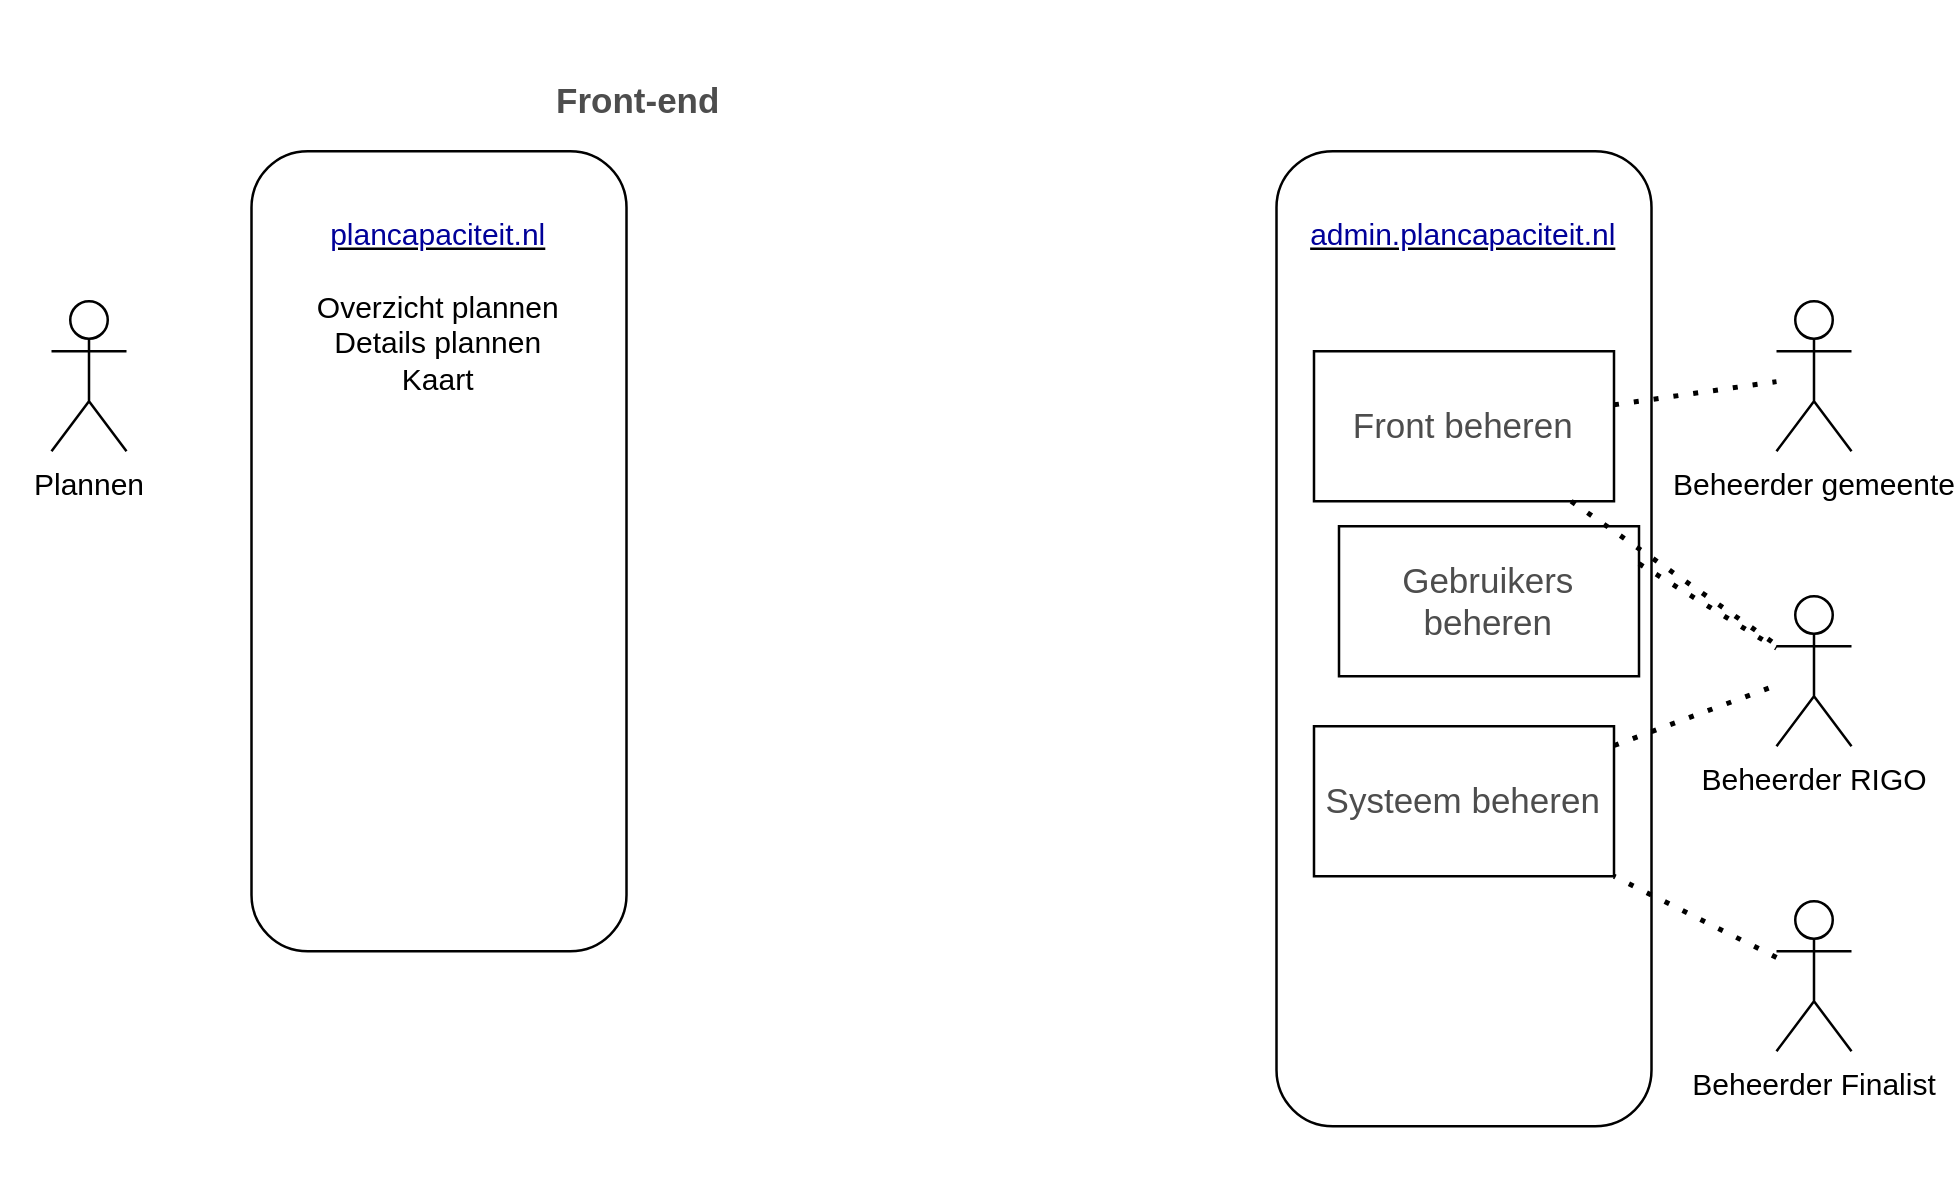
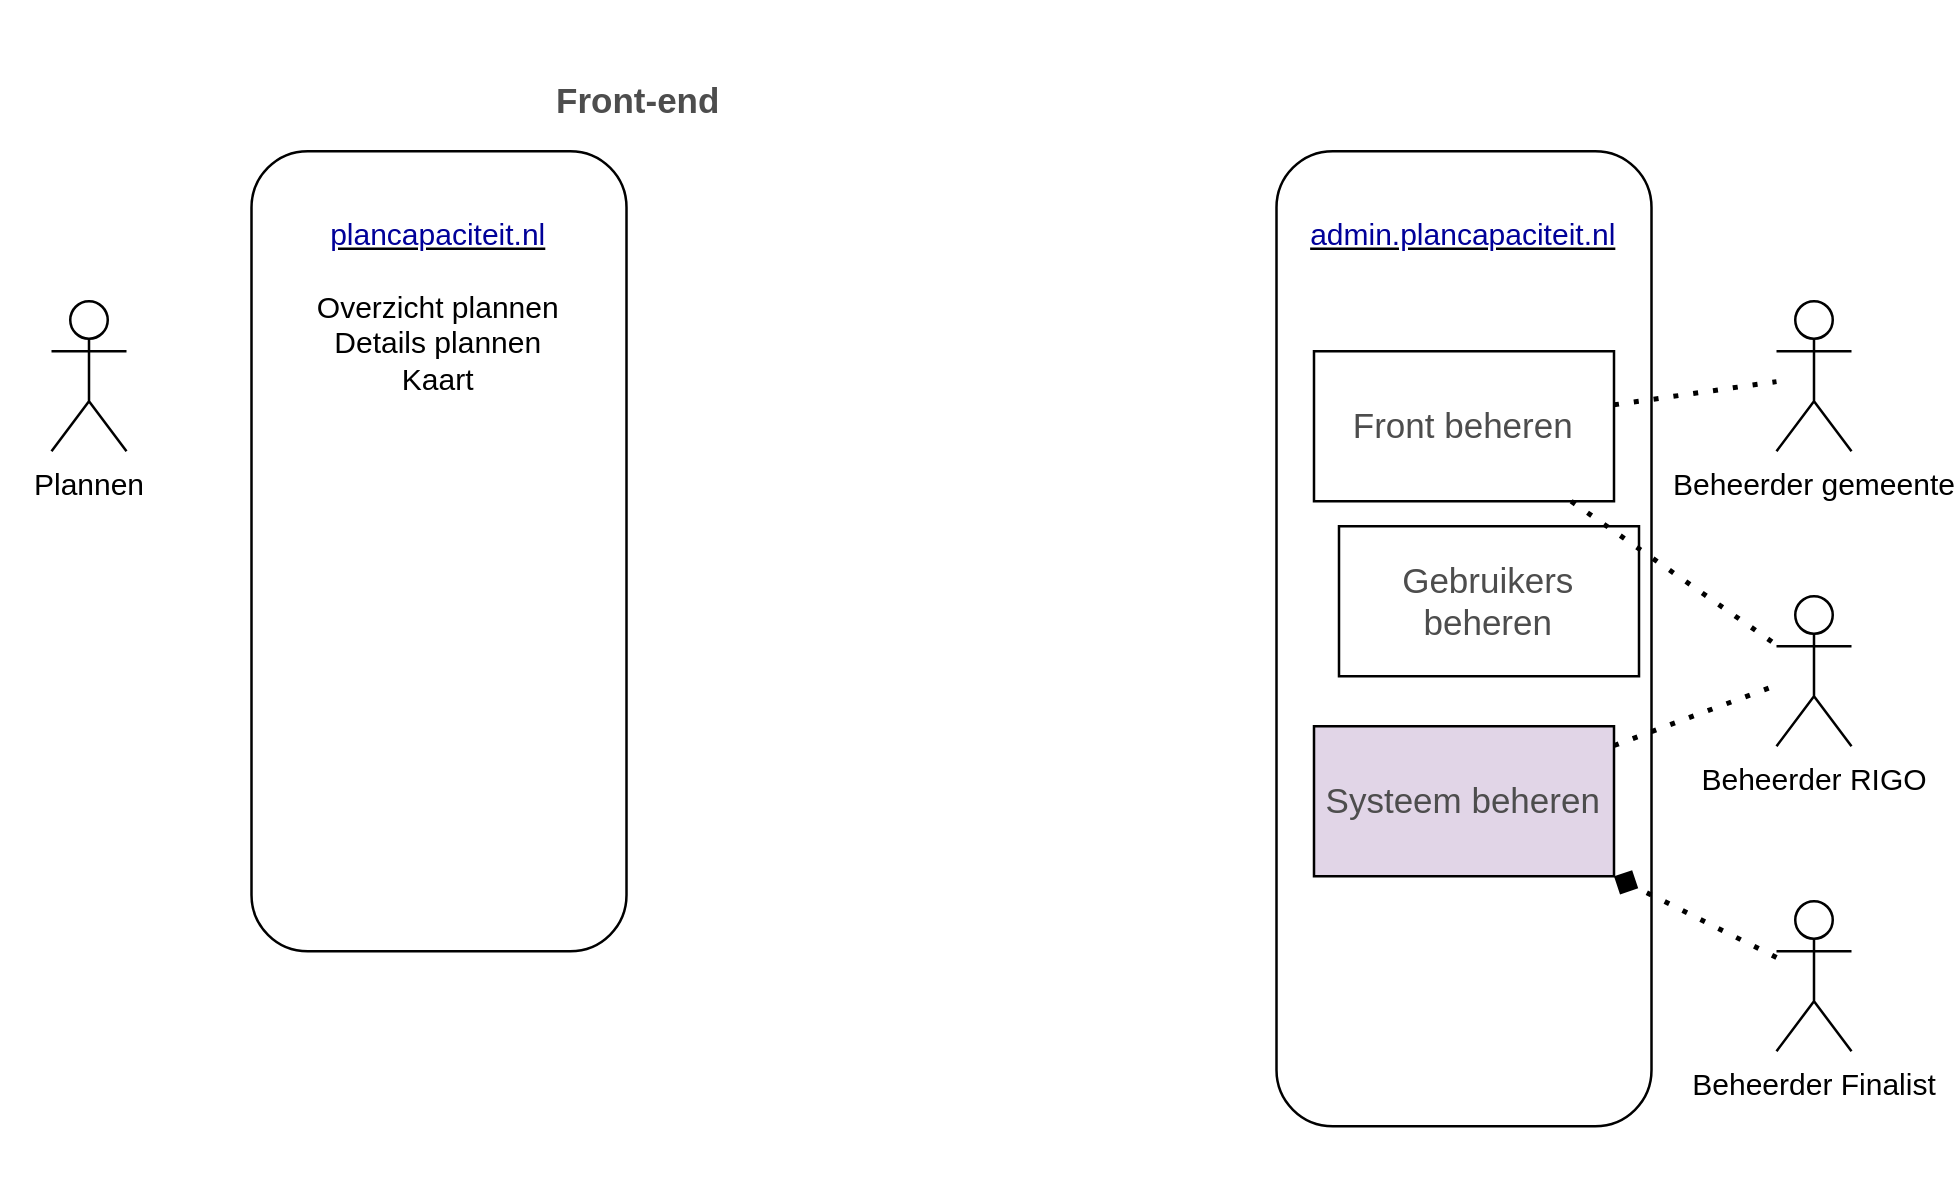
edge "Gebruikers beheren" -- "Beheerder RIGO": removed
node "Systeem beheren": fillcolor #ffffff -> #e1d5e7
edge "Systeem beheren" -- "Beheerder Finalist": arrowhead none -> diamond
